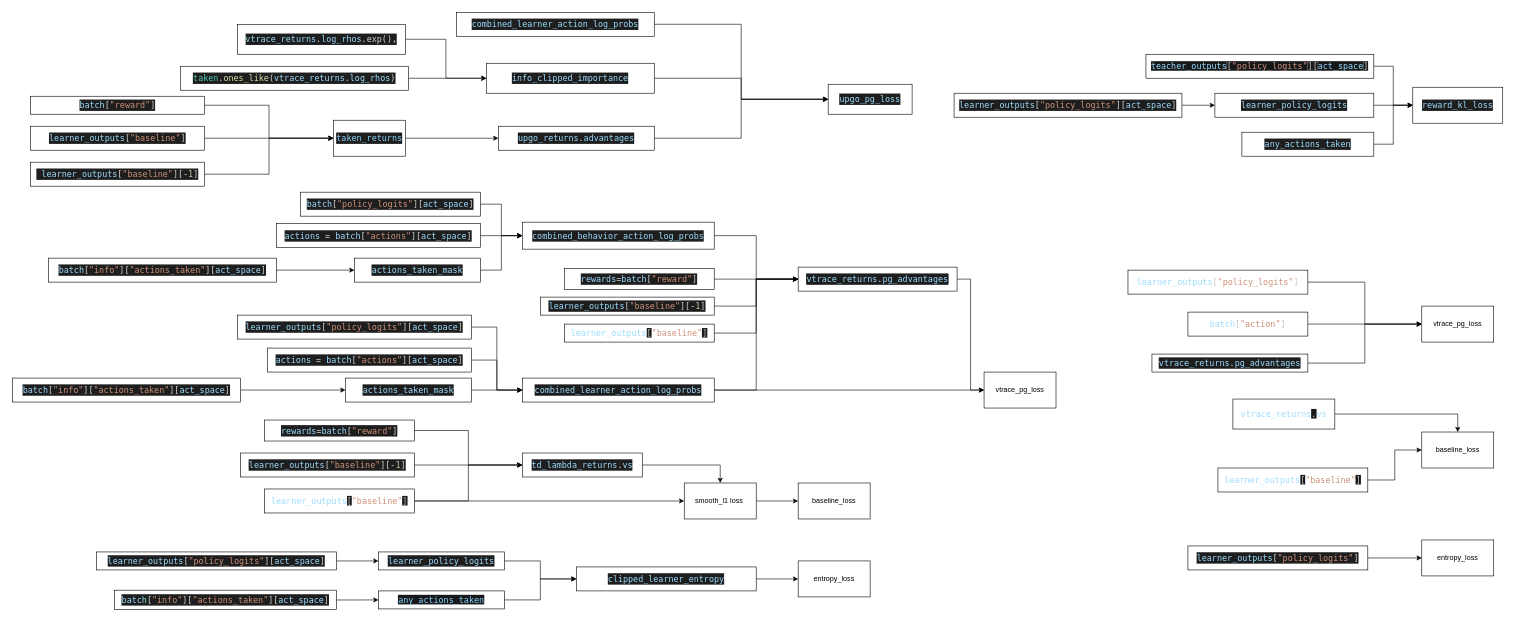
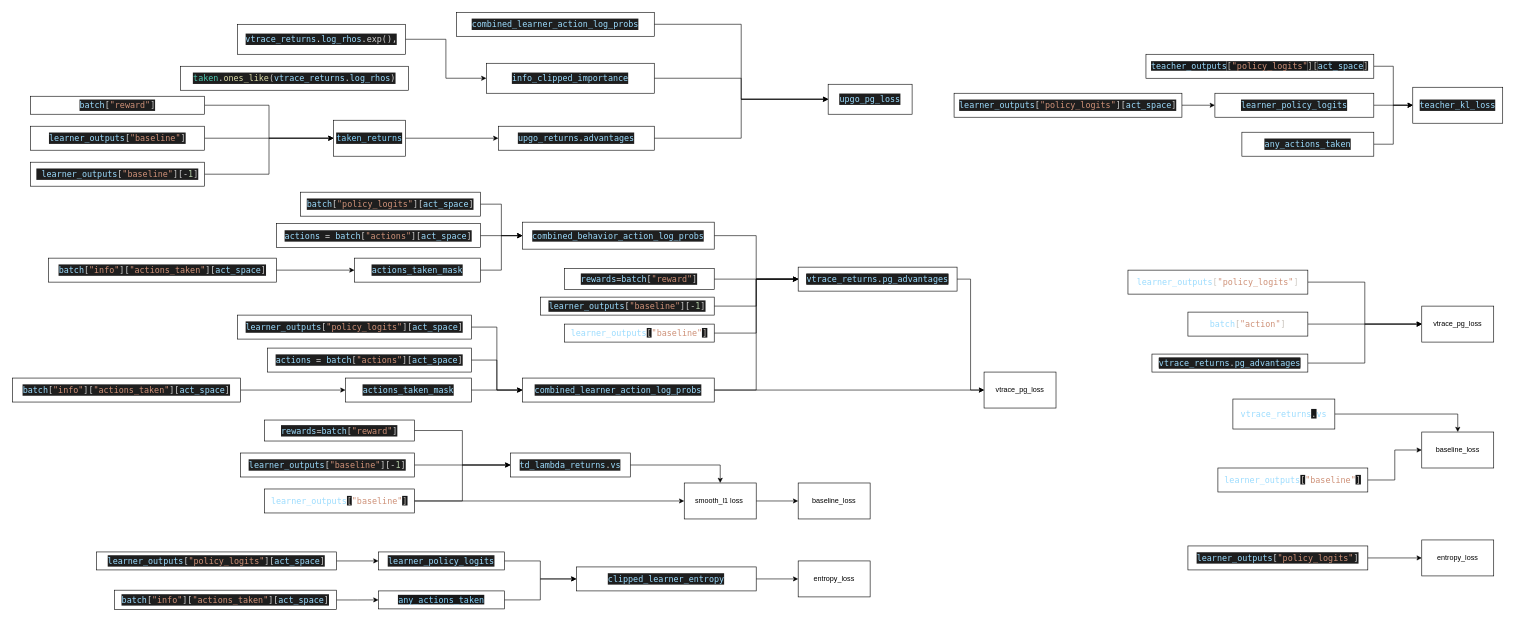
edge "taken.ones_like(vtrace_returns.log_rhos)" -> "info_clipped_importance": removed
node "reward_kl_loss": label "reward_kl_loss" -> "teacher_kl_loss"
node "td_lambda_returns.vs": moved (582, 465) -> (570, 465)
